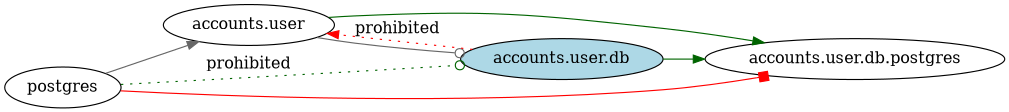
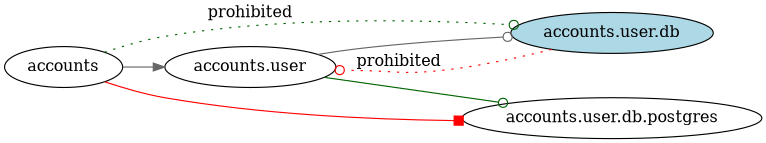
edge "accounts.user" -> "accounts.user.db.postgres": arrowhead normal -> odot
edge "accounts.user.db" -> "accounts.user": arrowhead normal -> odot
edge "accounts.user.db" -> "accounts.user.db.postgres": removed
node "postgres": label "postgres" -> "accounts"
